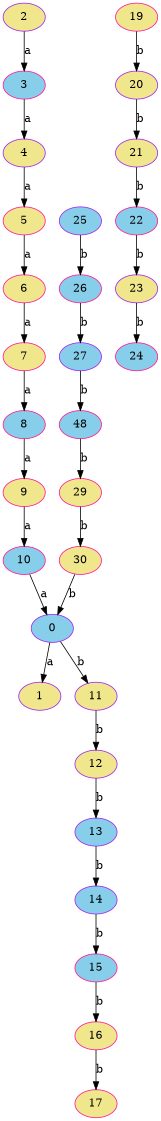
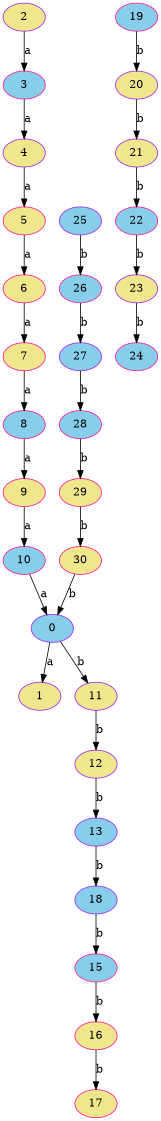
node "19": fillcolor khaki -> skyblue
node "48": label "48" -> "28"
node "14": label "14" -> "18"
